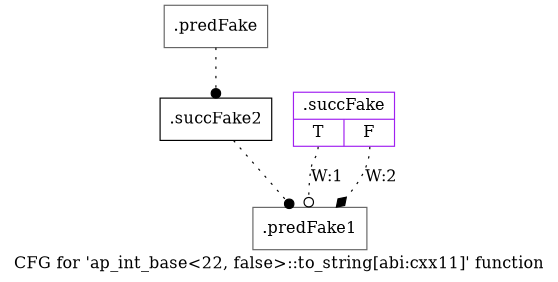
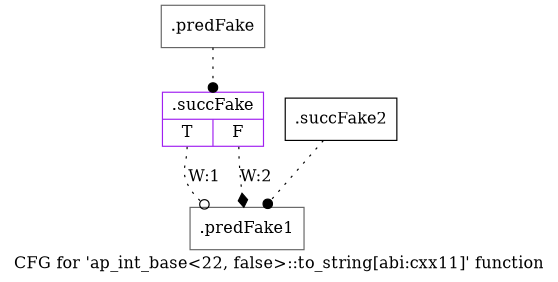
edge ".predFake" -> ".succFake2": now ".predFake" -> ".succFake"
